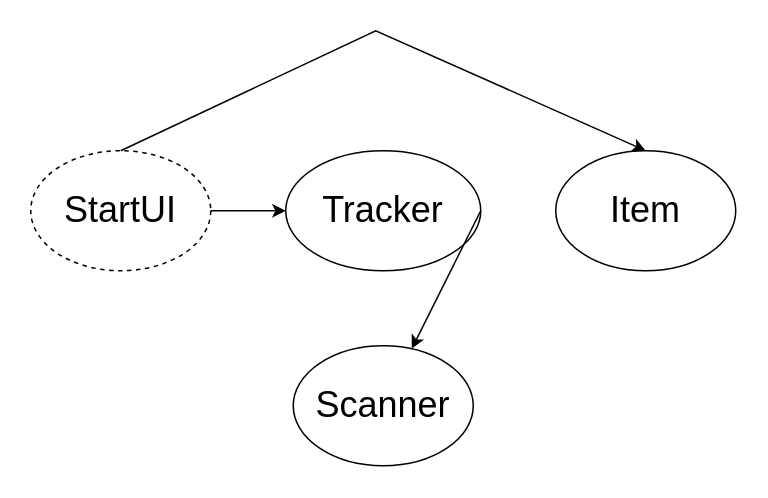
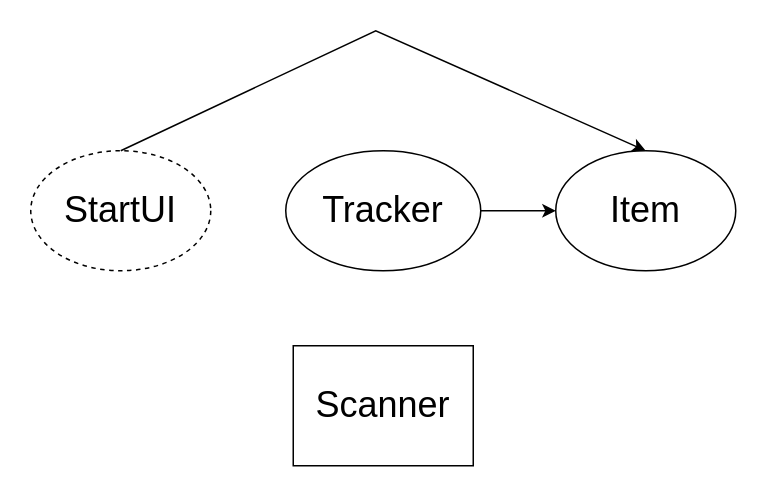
edge "StartUI" -> "Tracker": removed
edge "Tracker" -> "Scanner": now "Tracker" -> "Item"
node "Scanner": shape ellipse -> rectangle
